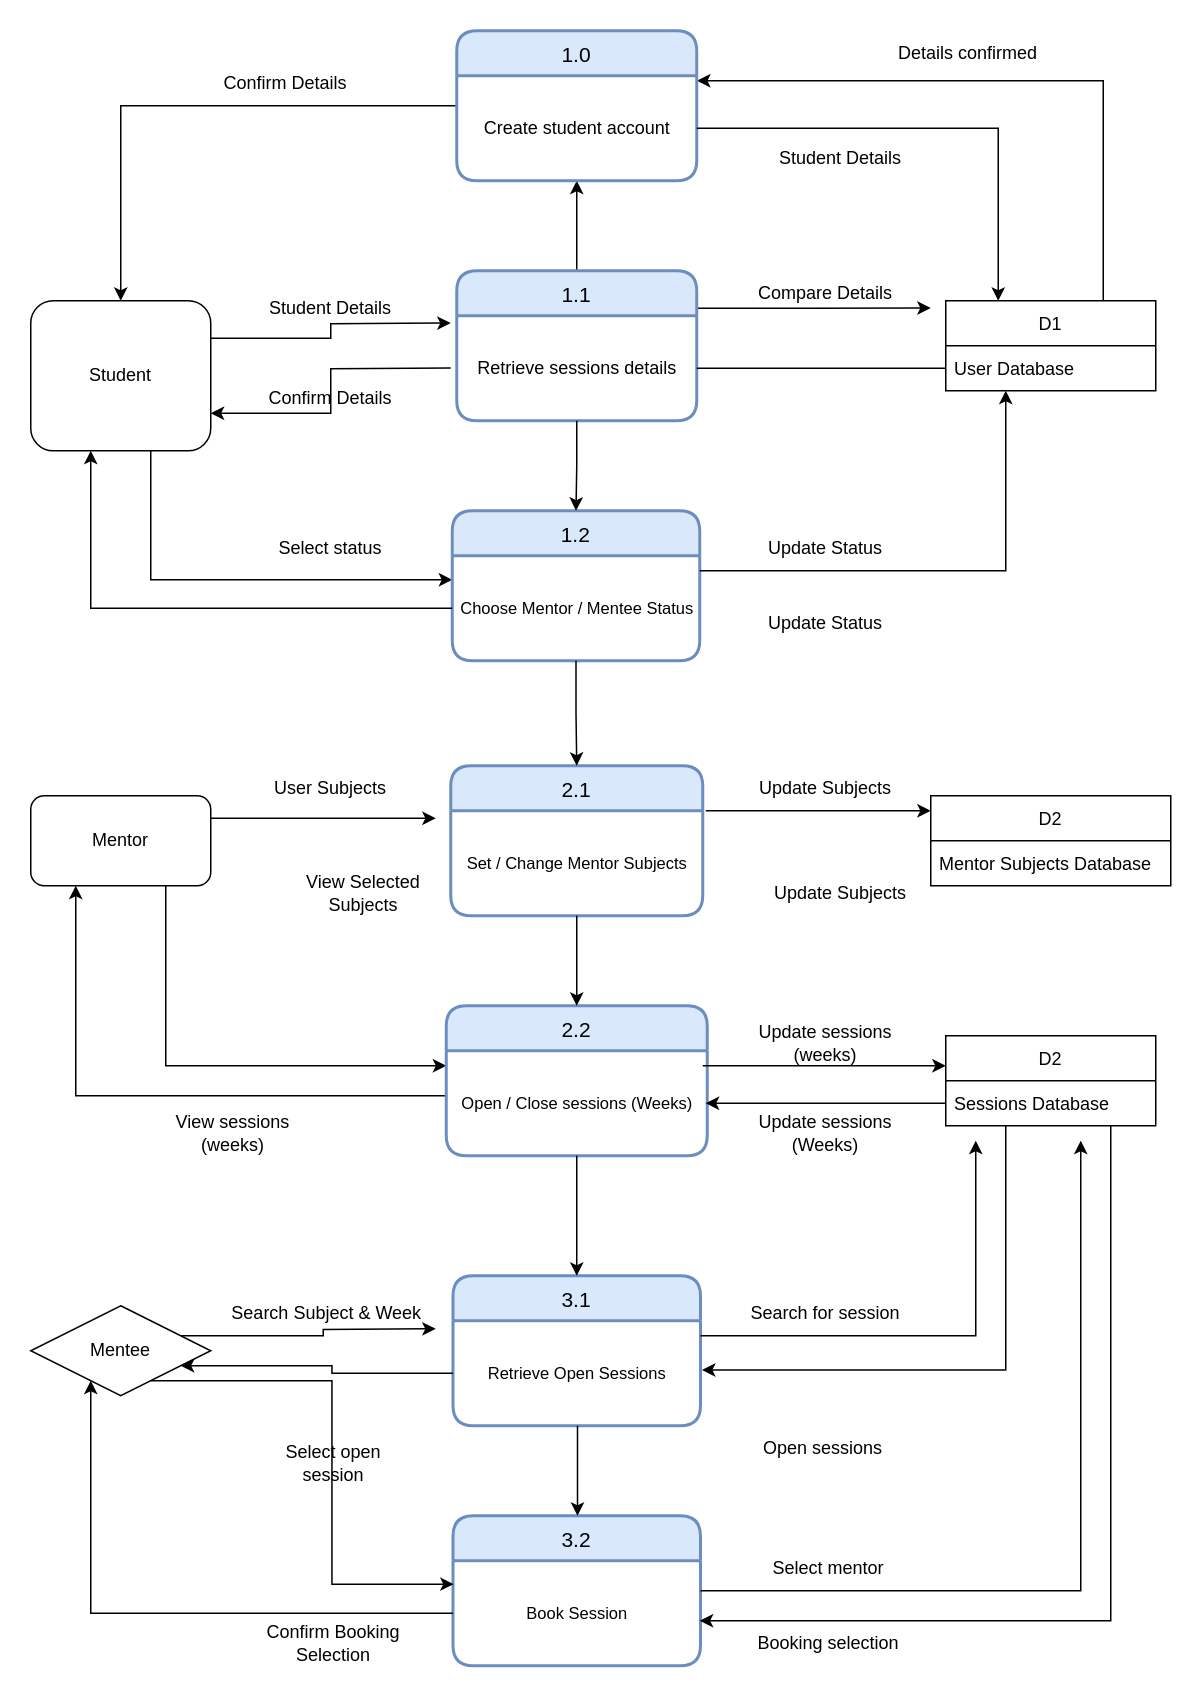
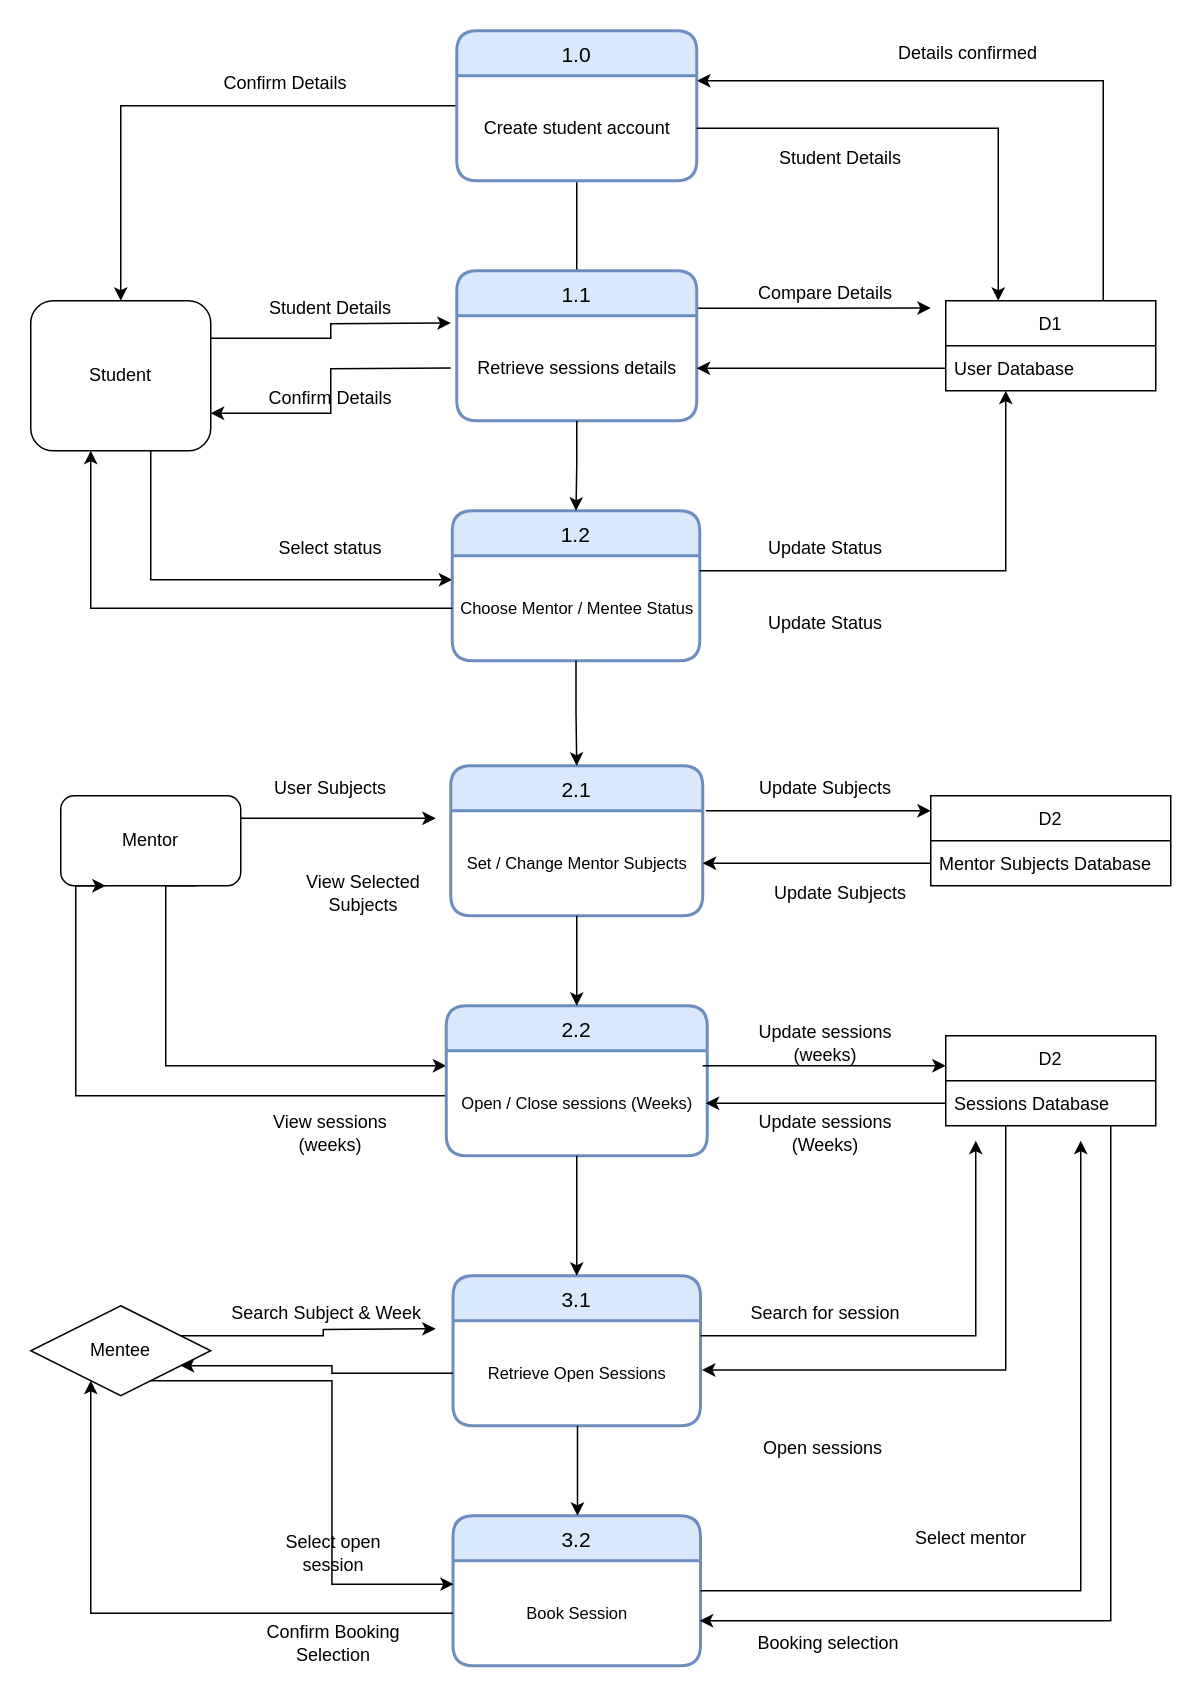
edge "1.1" -> "1.0": arrowhead classic -> none
edge "Retrieve sessions details" -- "User Database": arrowhead none -> classic
node "Mentor": moved (121, 841) -> (151, 841)
edge "Mentor Subjects Database" -> "Set / Change Mentor Subjects": added
node "View sessions (weeks)": moved (233, 1133) -> (331, 1133)
node "Select open session": moved (334, 1463) -> (334, 1553)
node "Select mentor": moved (829, 1568) -> (971, 1538)
